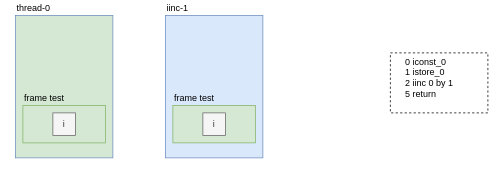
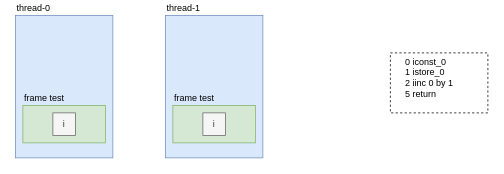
node "iinc-1": label "iinc-1" -> "thread-1"
node "thread-0": fillcolor #d5e8d4 -> #dae8fc
